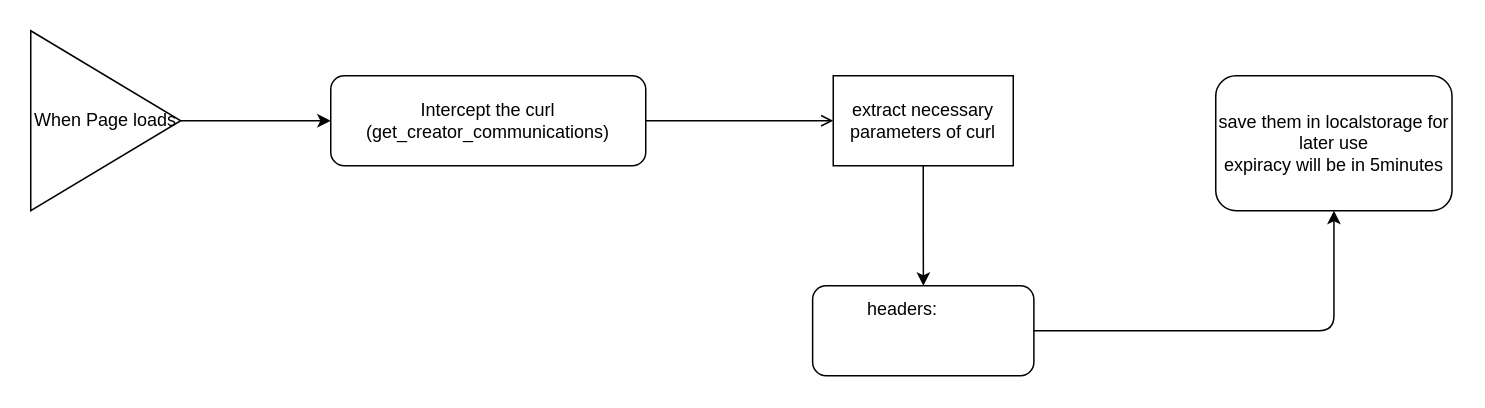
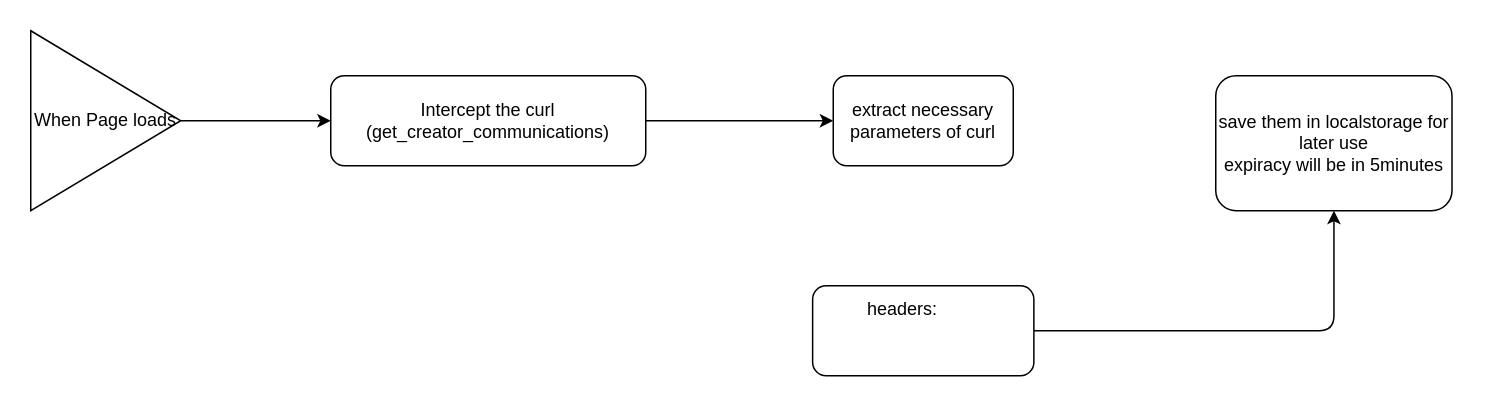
edge "Intercept the curl (get_creator_communications)" -> "extract necessary parameters of curl": arrowhead open -> classic
node "extract necessary parameters of curl": shape rectangle -> rounded rectangle
edge "extract necessary parameters of curl" -> "headers: authorization use": removed
